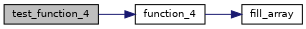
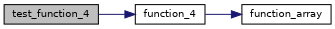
node "fill_array": label "fill_array" -> "function_array"
